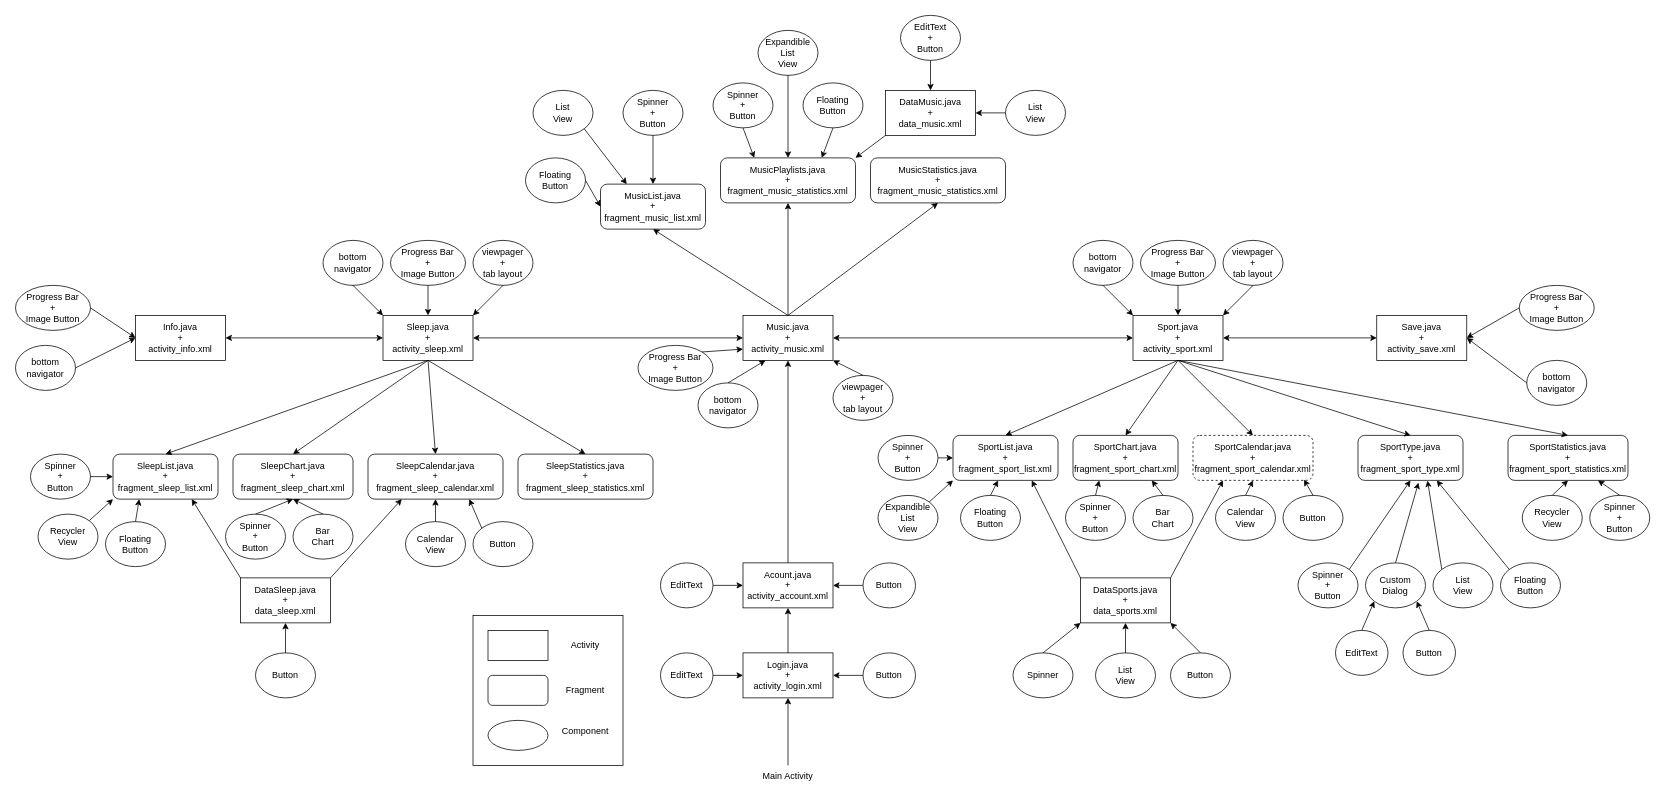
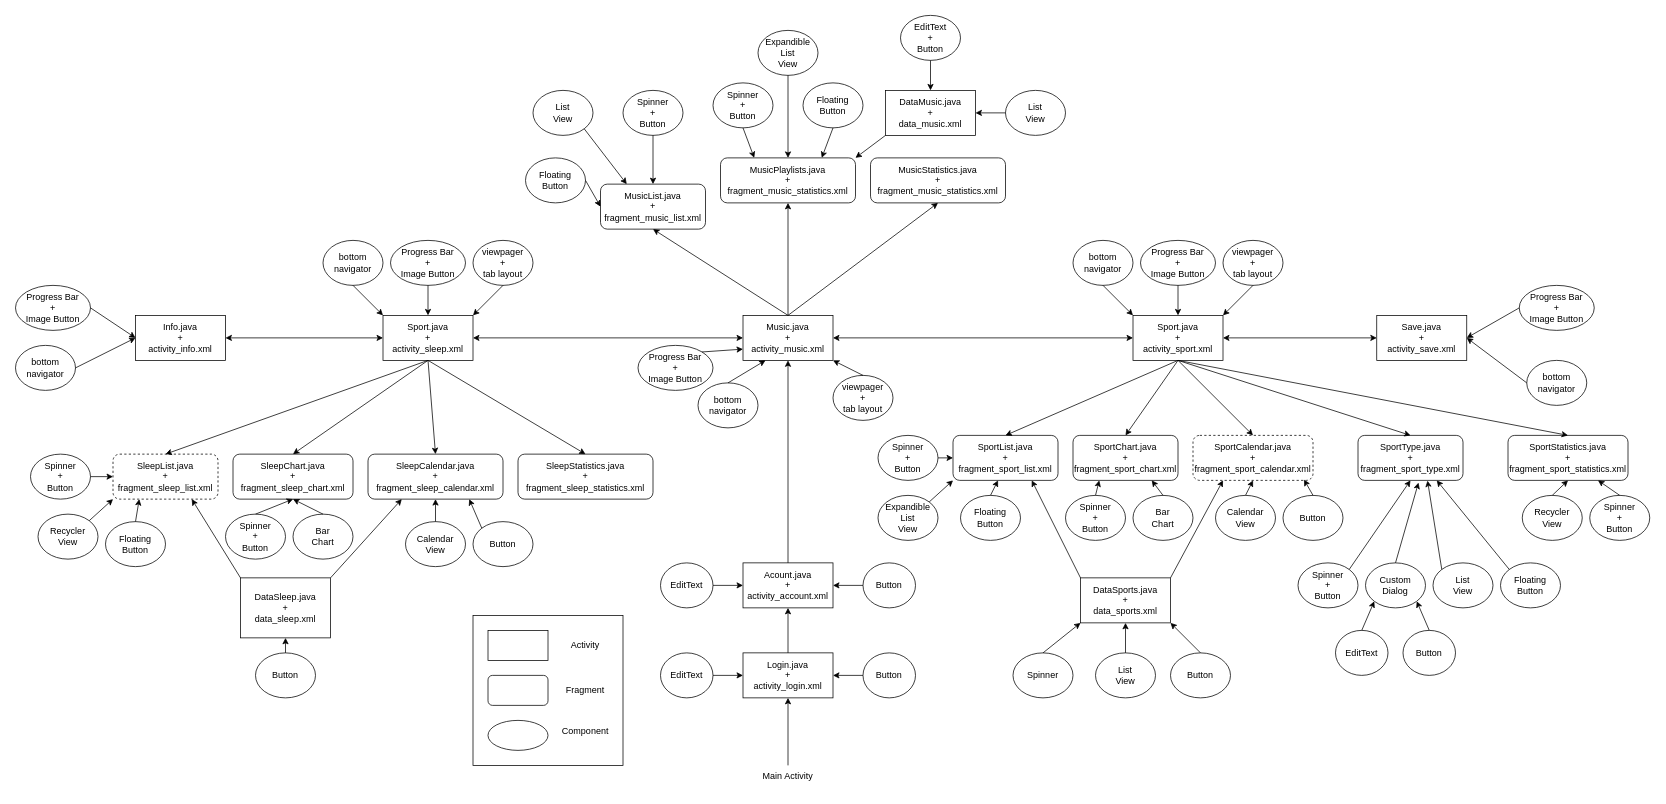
node "Sleep.java + activity_sleep.xml": label "Sleep.java + activity_sleep.xml" -> "Sport.java + activity_sleep.xml"
node "SleepList.java + fragment_sleep_list.xml": style solid -> dashed
node "DataSleep.java + data_sleep.xml": size 90x45 -> 90x60
